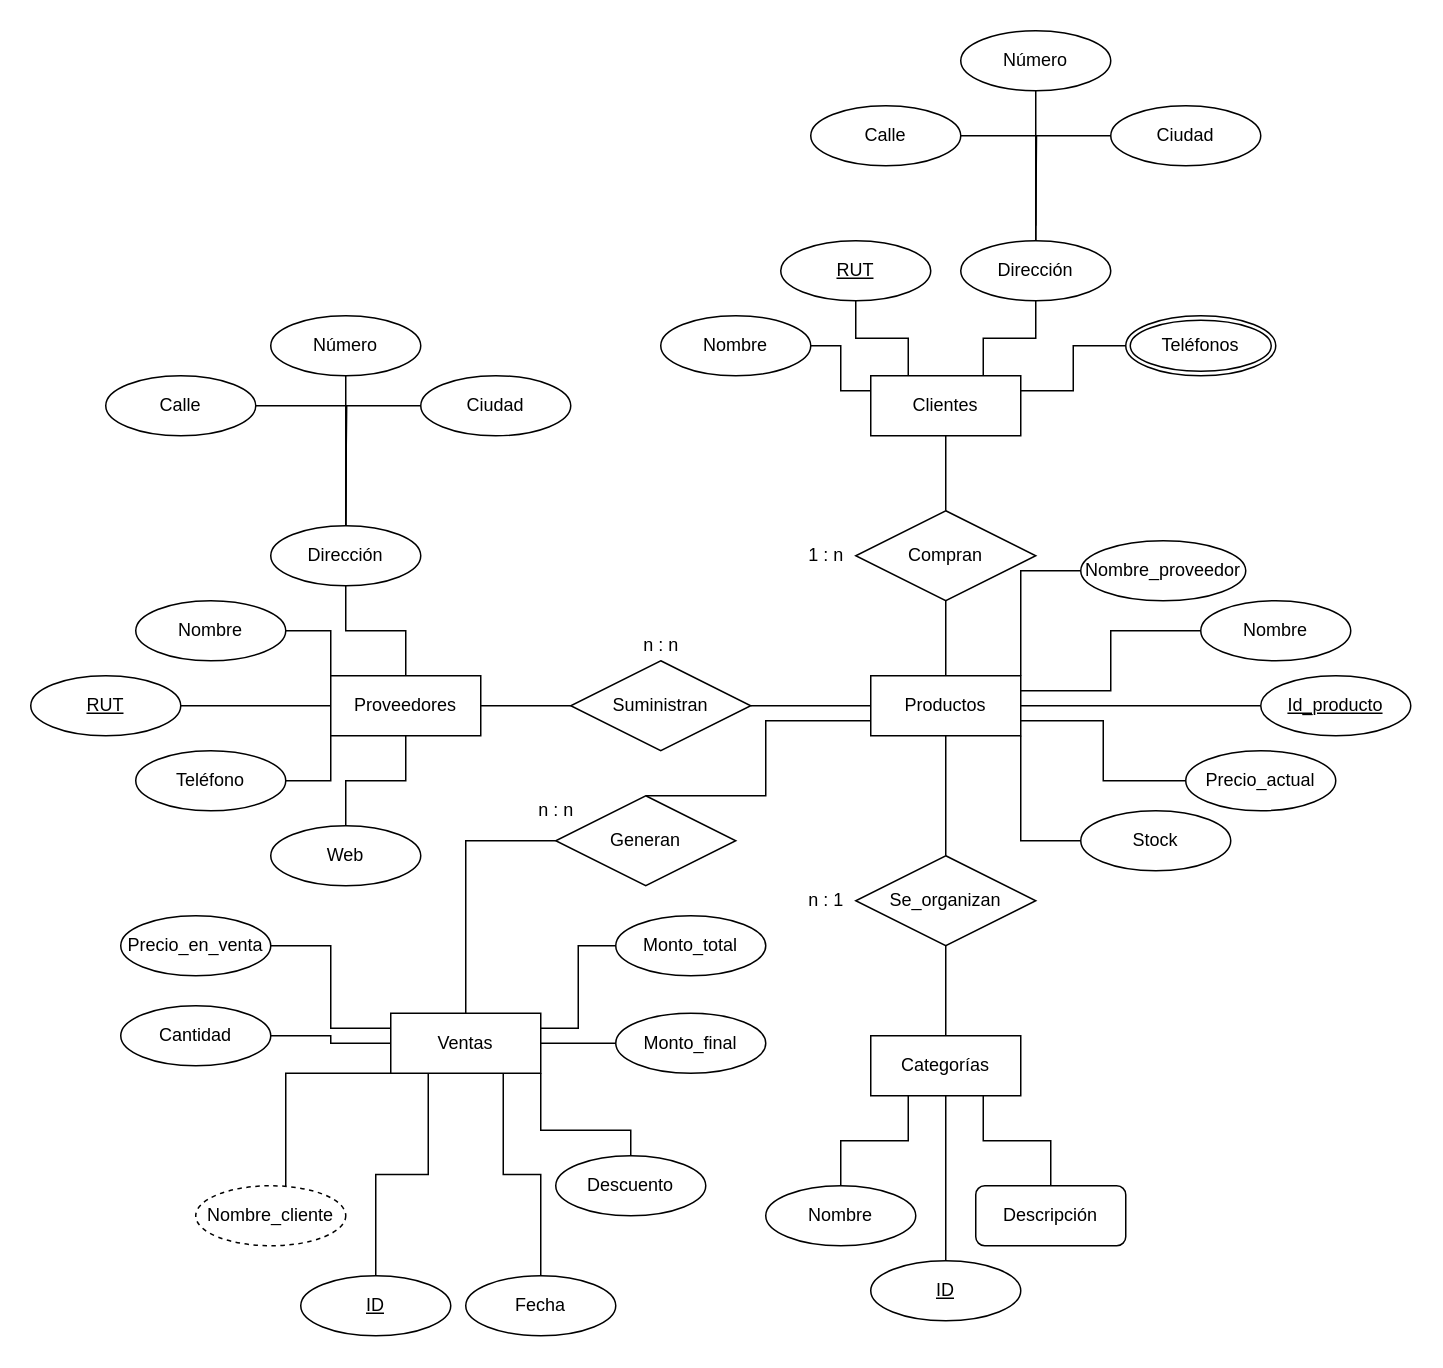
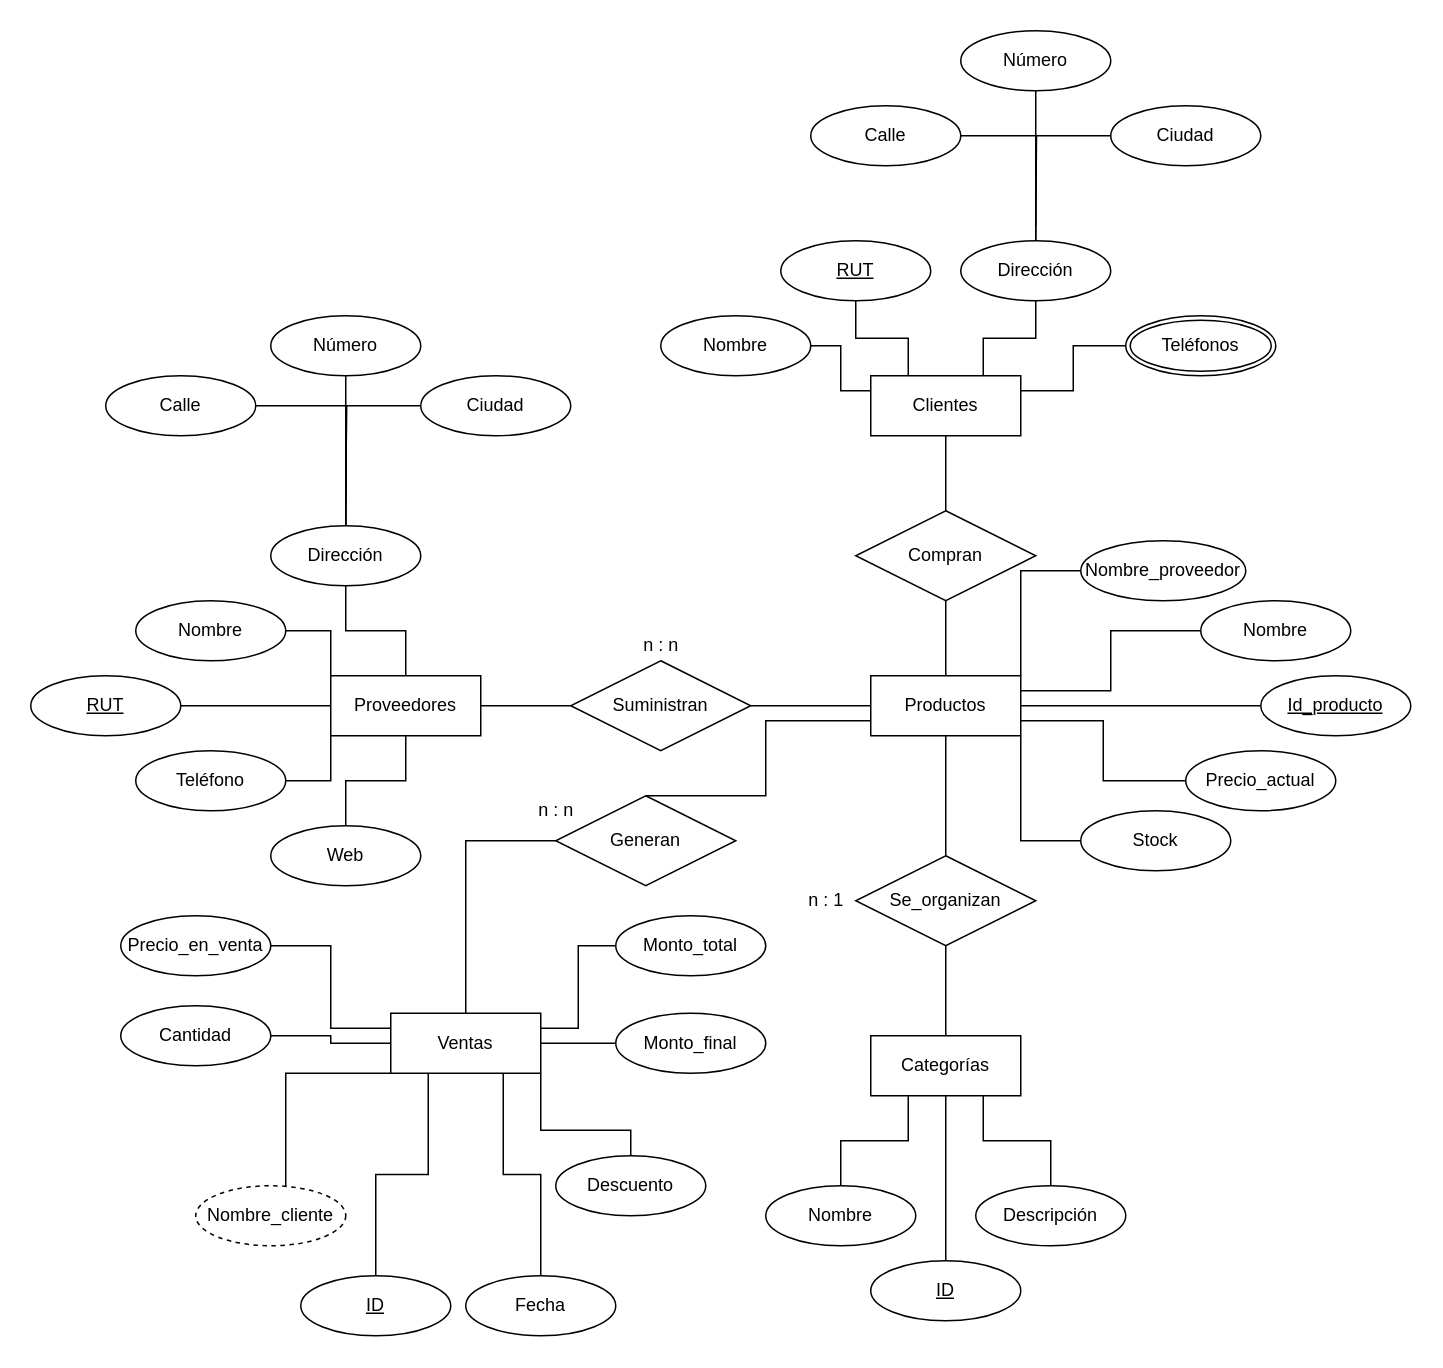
node "1 : n": removed
node "Descripción": shape rounded rectangle -> ellipse
